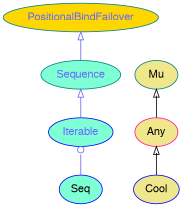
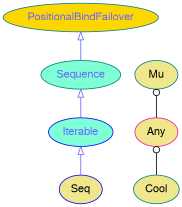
edge "Any" -> "Mu": arrowhead onormal -> odot
edge "Cool" -> "Any": arrowhead onormal -> odot
edge "Seq" -> "Iterable": arrowhead odot -> onormal
node "Seq": fillcolor aquamarine -> khaki
node "Cool": color blue -> teal
